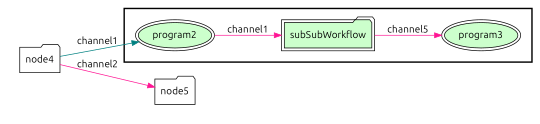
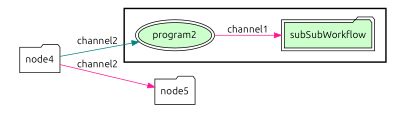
node "program3": removed
edge "node4" -> "program2": label "channel1" -> "channel2"
